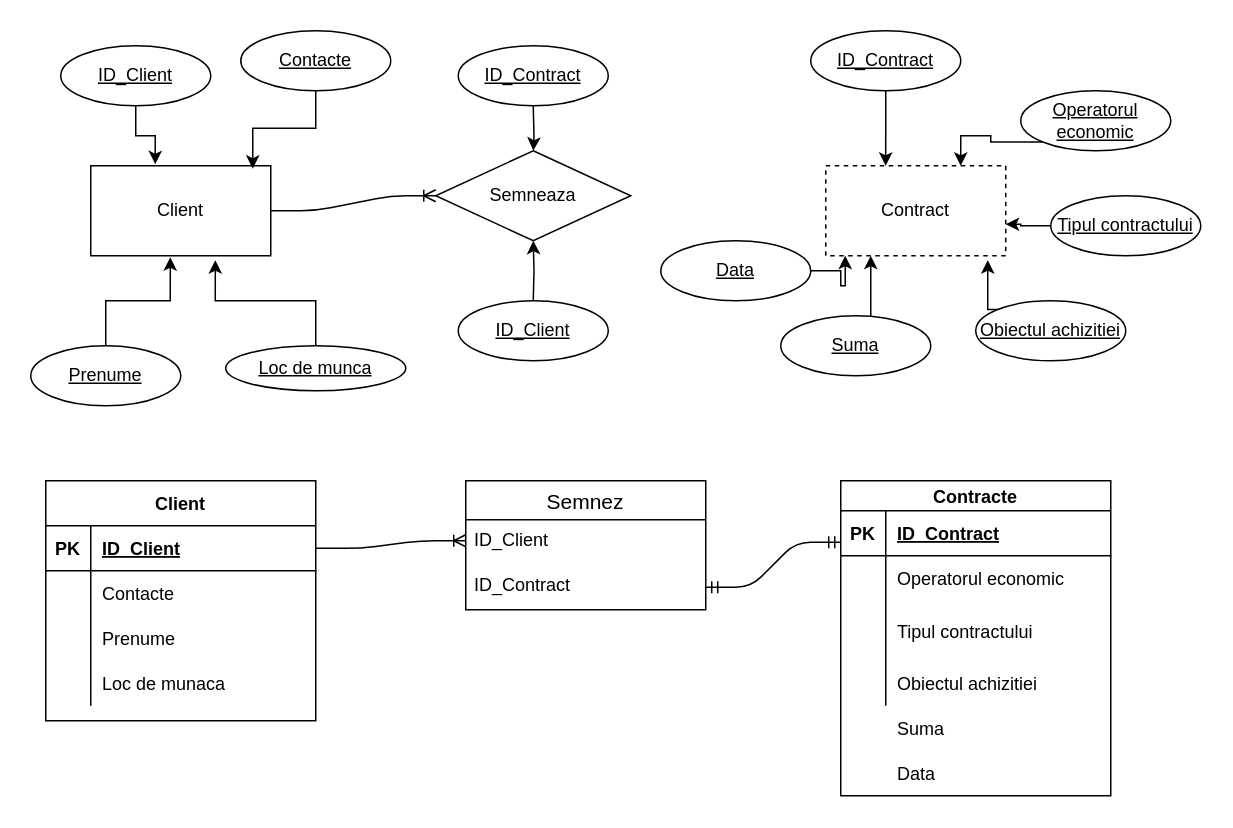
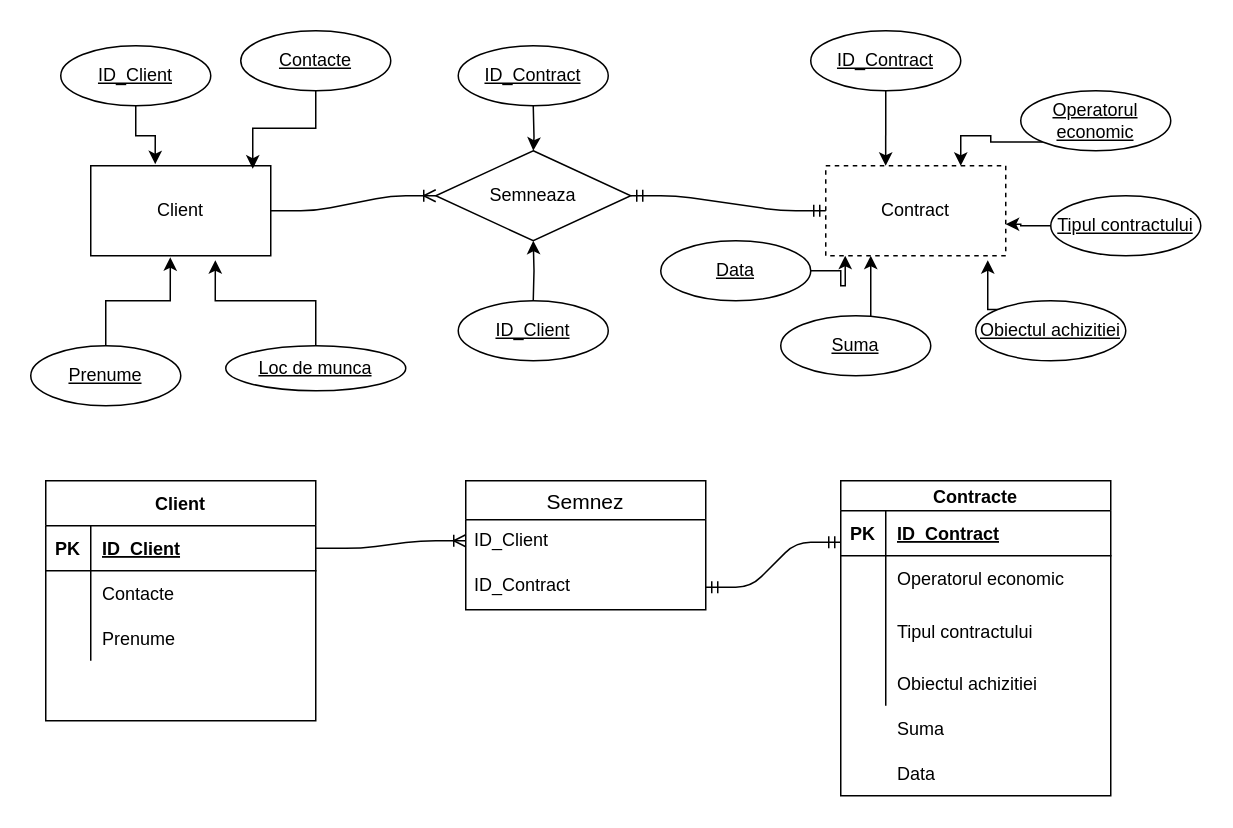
edge "Semneaza" -- "Contract": added
node "Loc de munaca": removed
